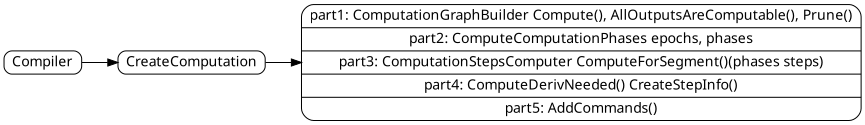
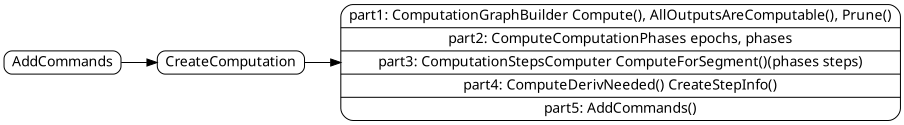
node "Compiler": label "Compiler" -> "AddCommands"
